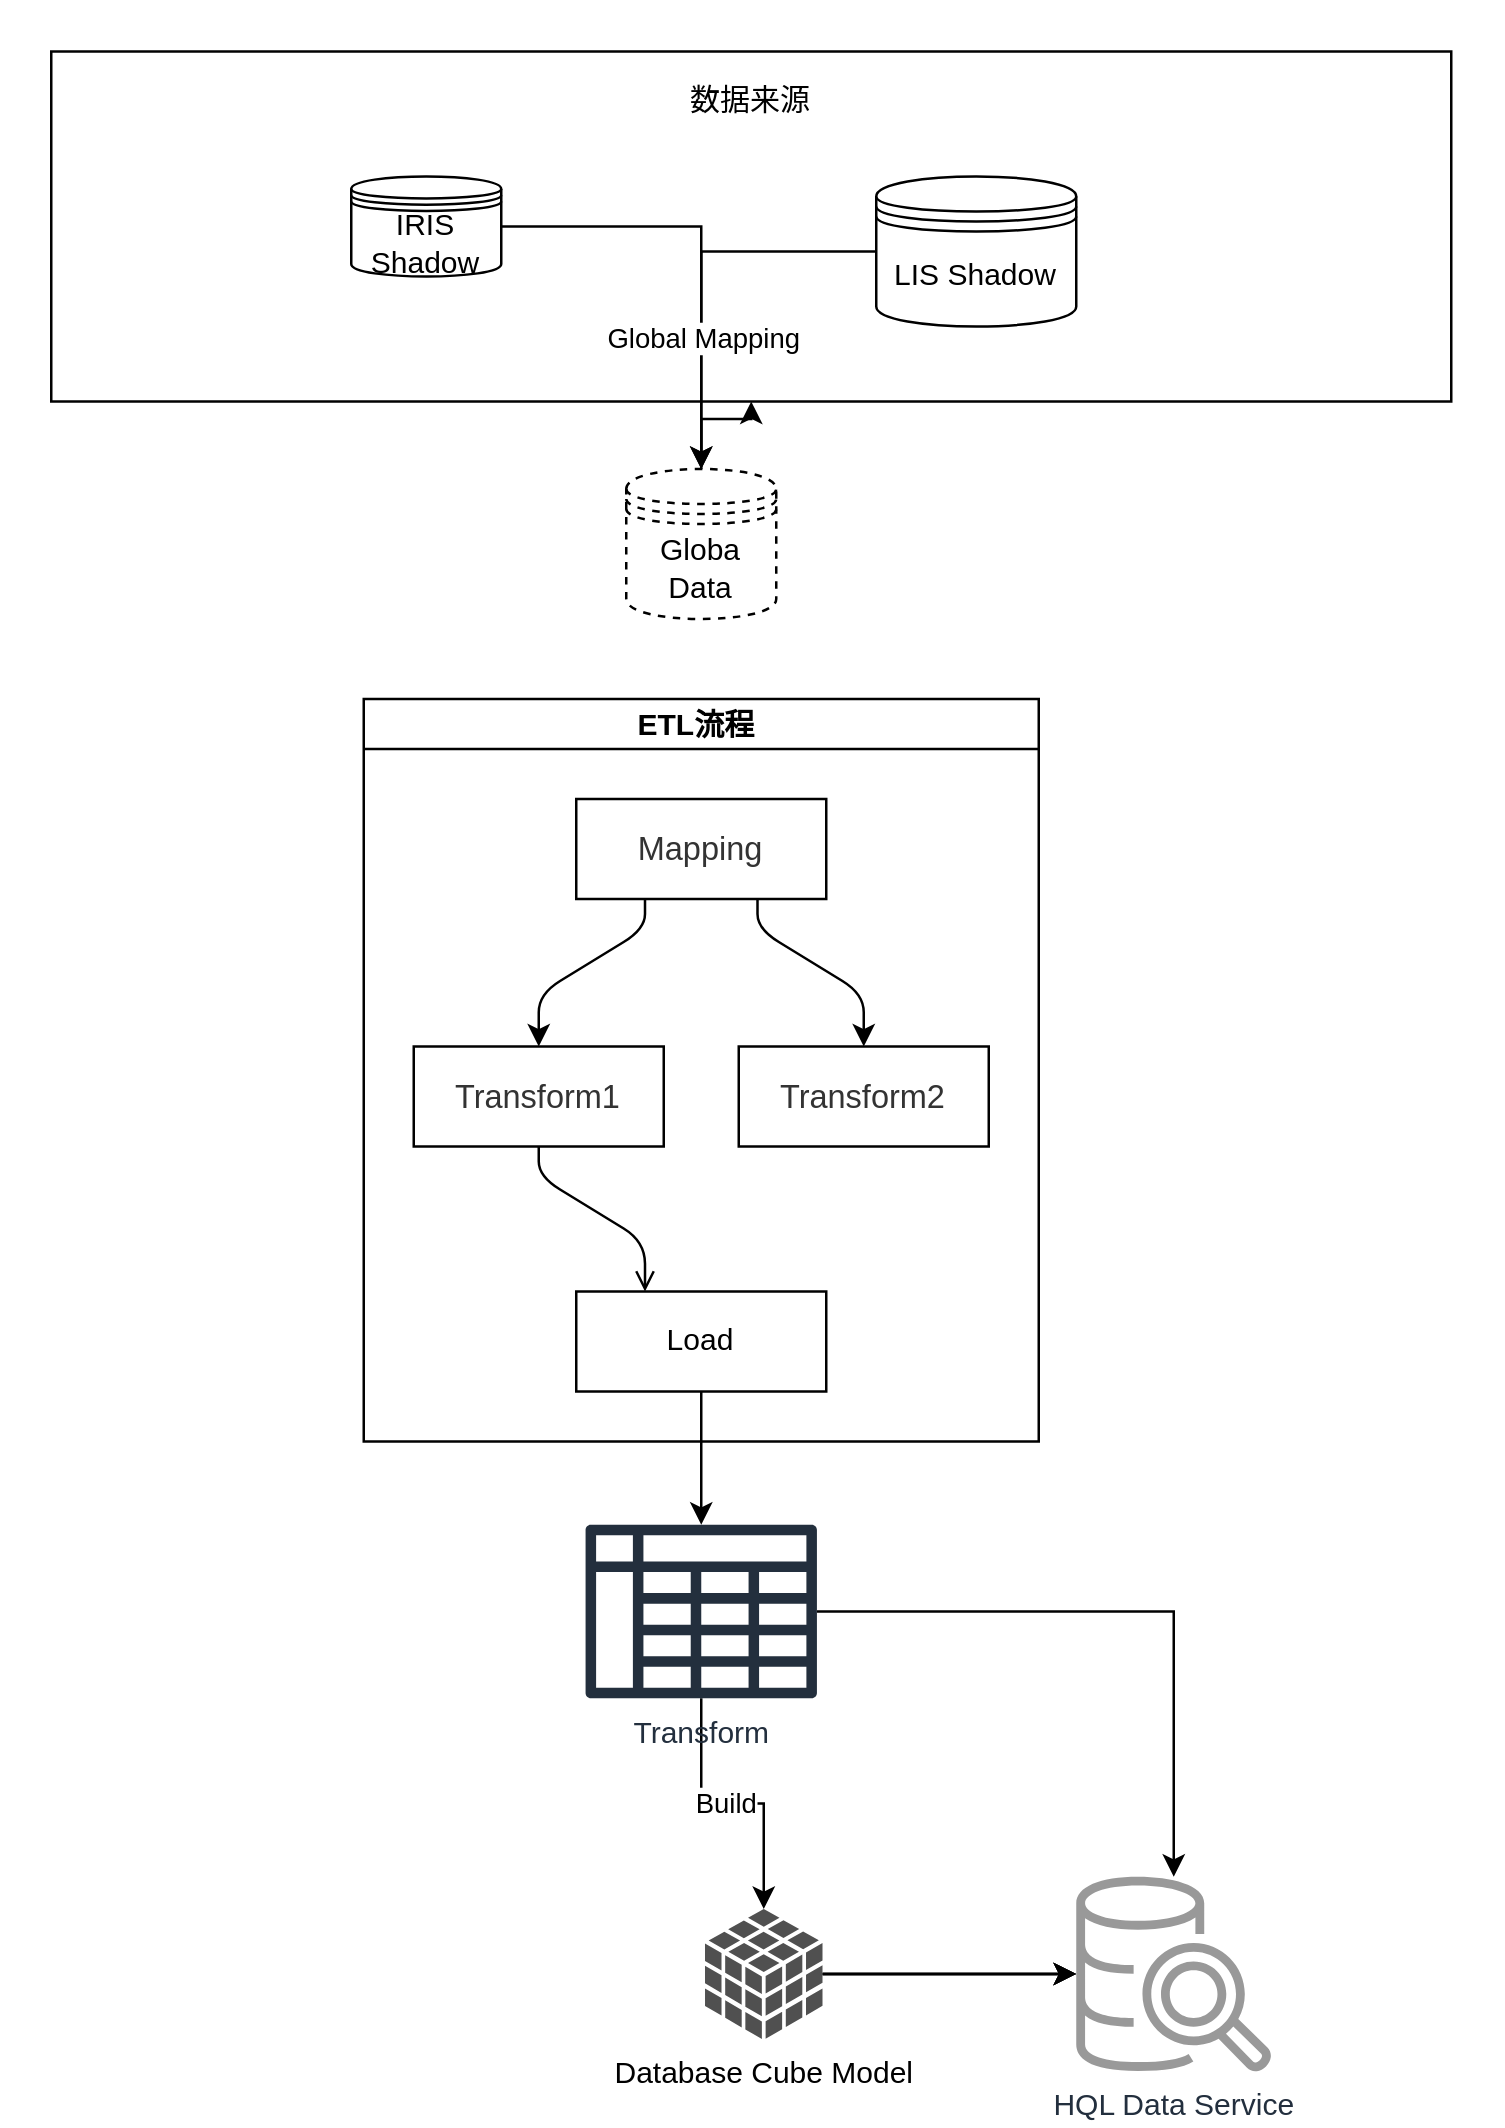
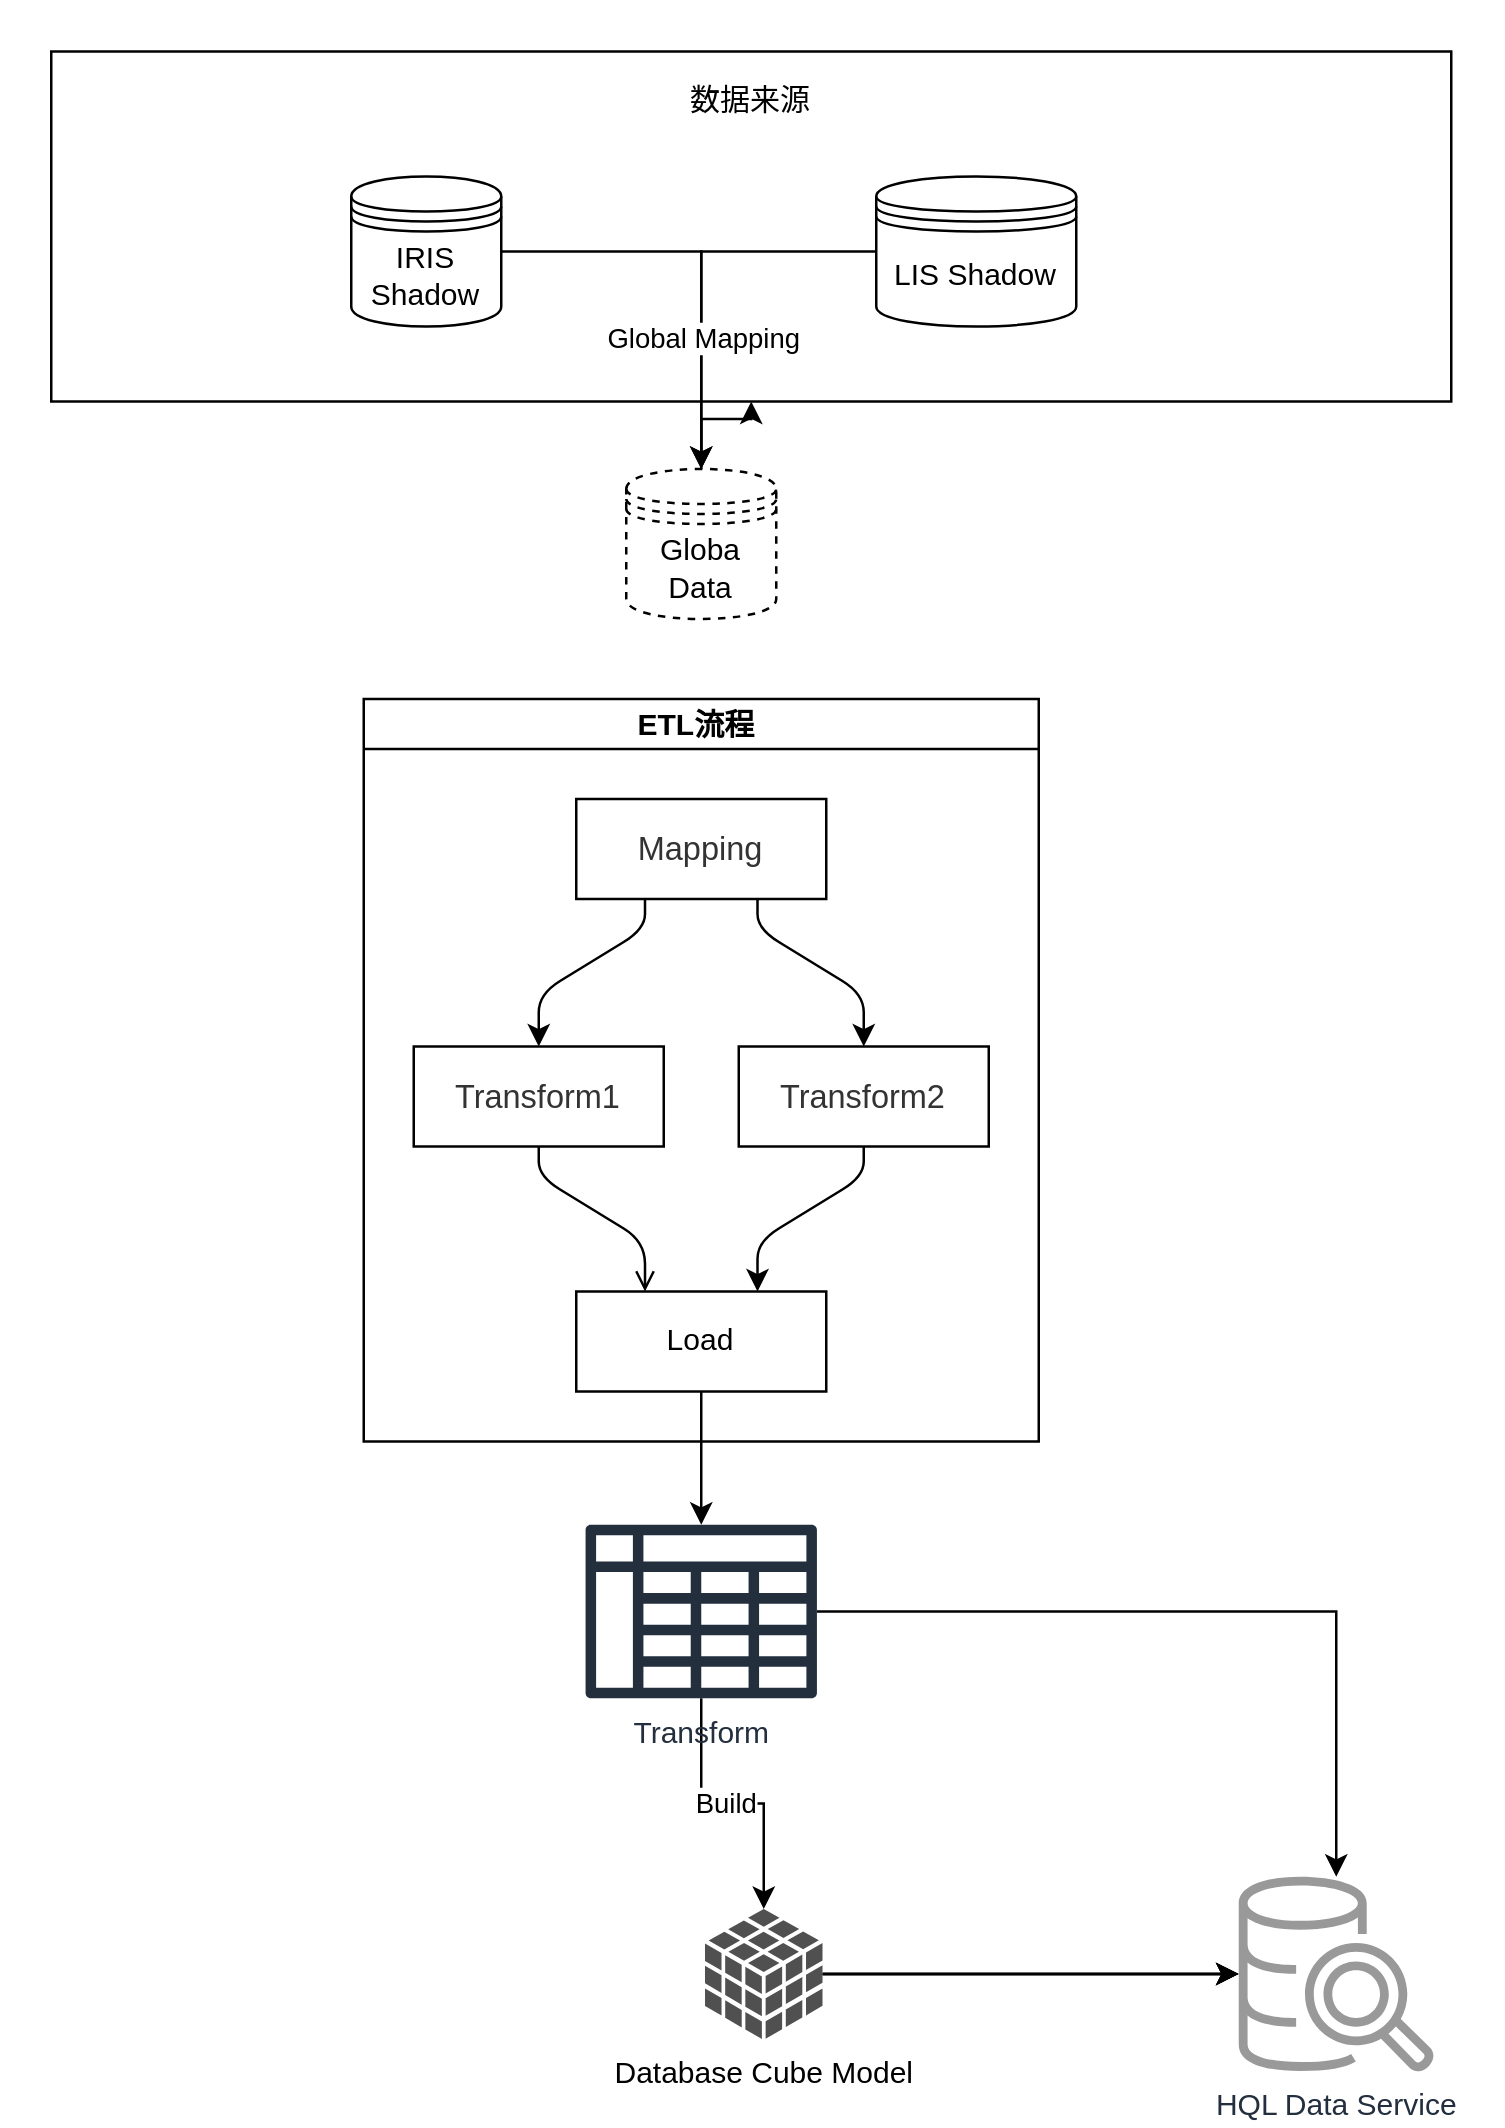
node "IRIS Shadow": size 150x100 -> 150x150
edge "Transform2" -> "Load": added
node "HQL Data Service": moved (1174, 1974) -> (1336, 1974)
